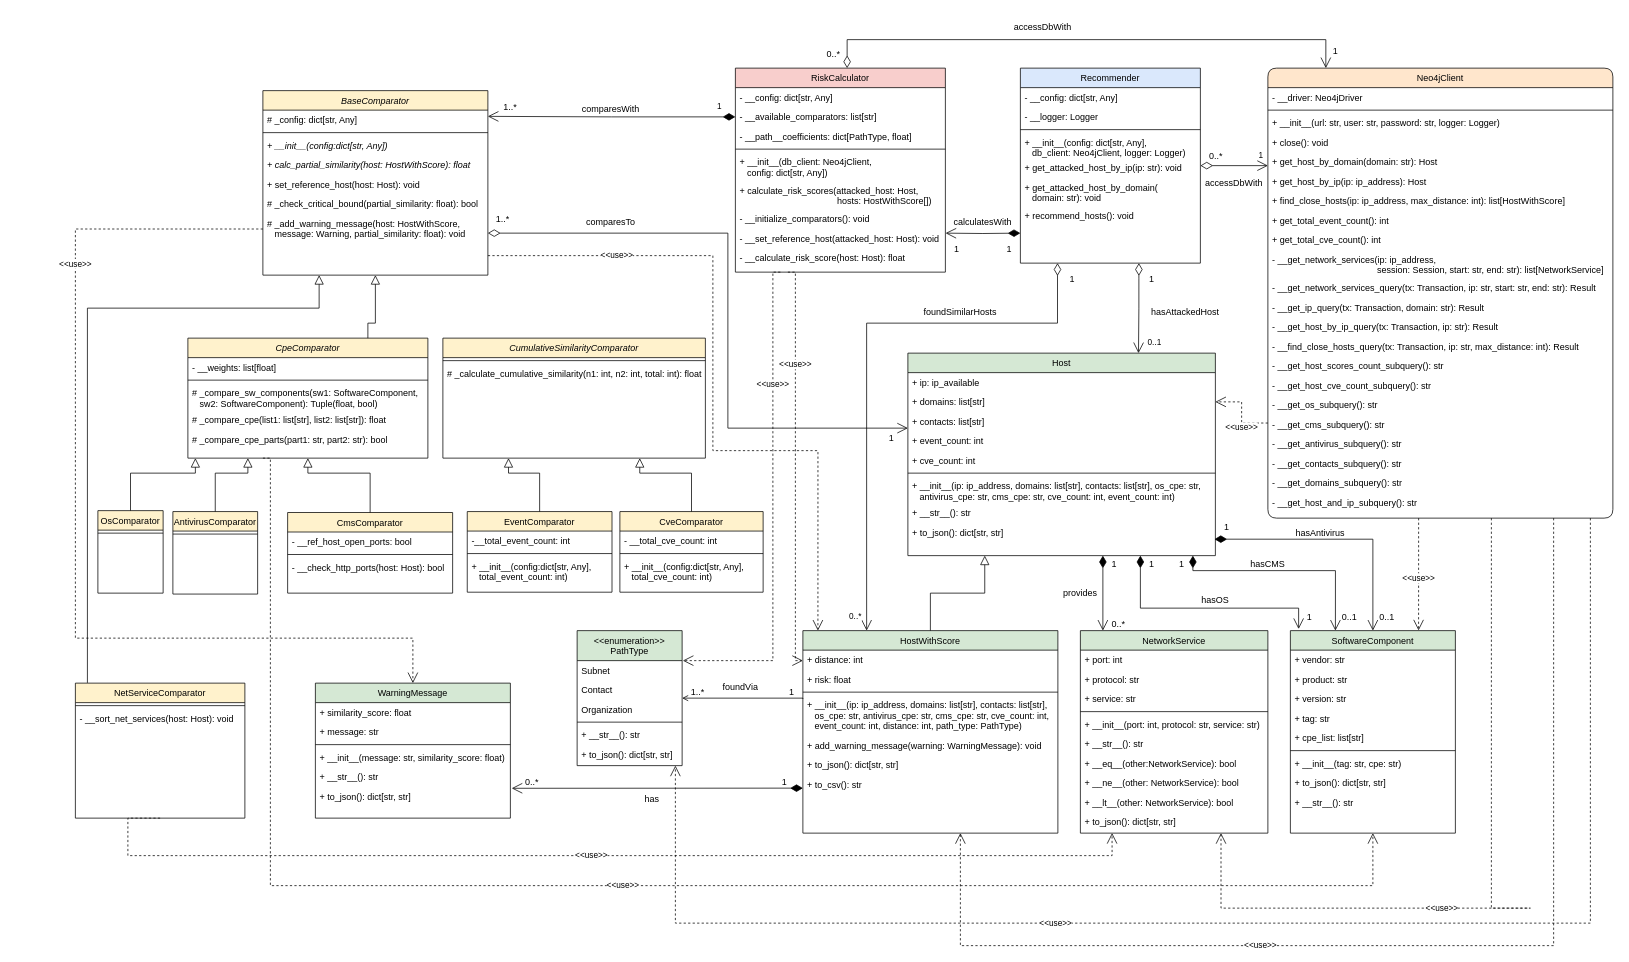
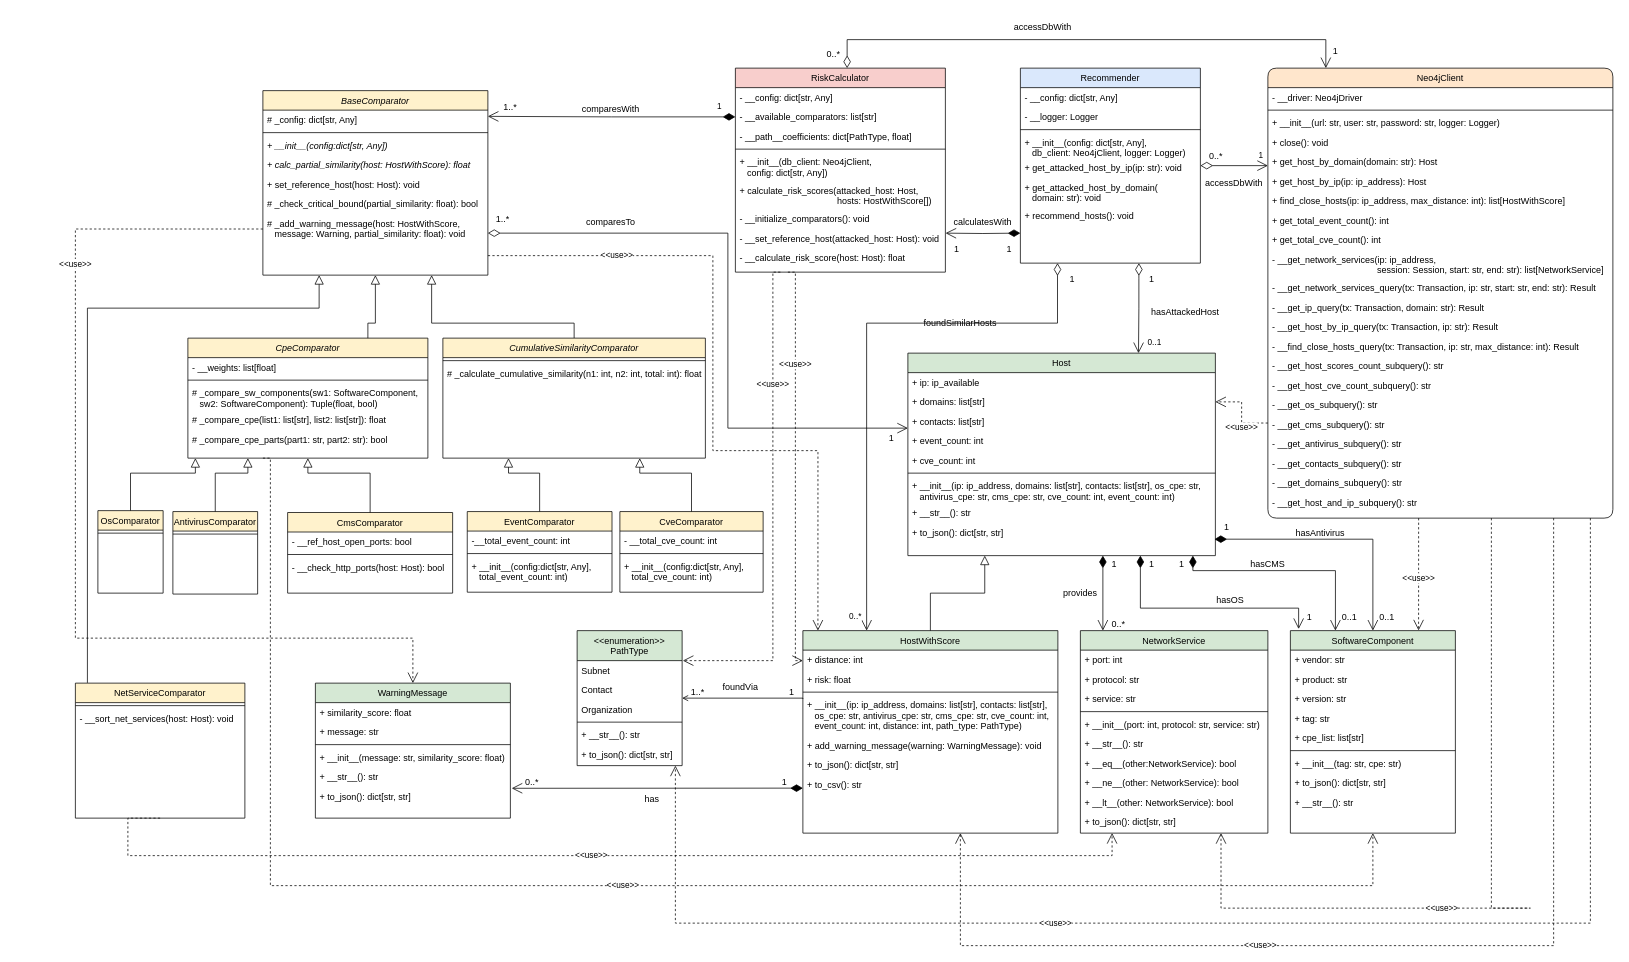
node "foundSimilarHosts": moved (960, 312) -> (960, 323)
edge "CumulativeSimilarityComparator" -> "BaseComparator": added
node "hasOS": moved (1215, 600) -> (1230, 600)
